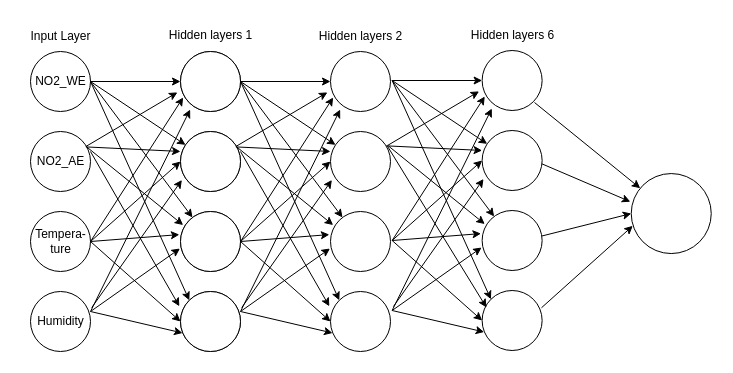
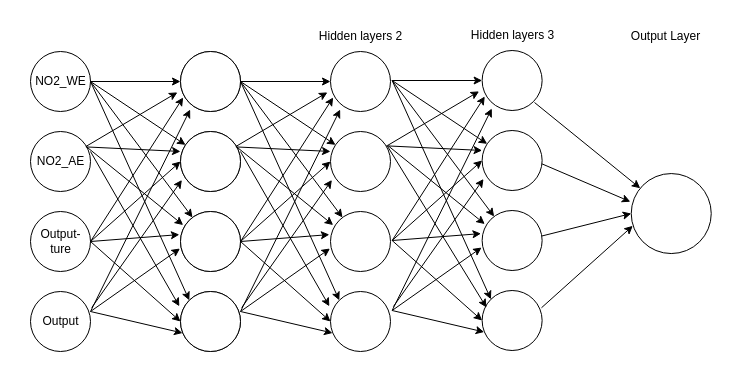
node "Hidden layers 1": removed
node "Hidden layers 6": label "Hidden layers 6" -> "Hidden layers 3"
node "Input Layer": removed
node "Output Layer": added
node "Tempera- ture": label "Tempera- ture" -> "Output- ture"
node "Humidity": label "Humidity" -> "Output"
